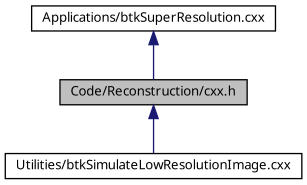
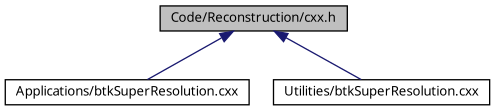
edge "Code/Reconstruction/cxx.h" -> "Applications/btkSuperResolution.cxx": reversed
node "Utilities/btkSimulateLowResolutionImage.cxx": label "Utilities/btkSimulateLowResolutionImage.cxx" -> "Utilities/btkSuperResolution.cxx"
